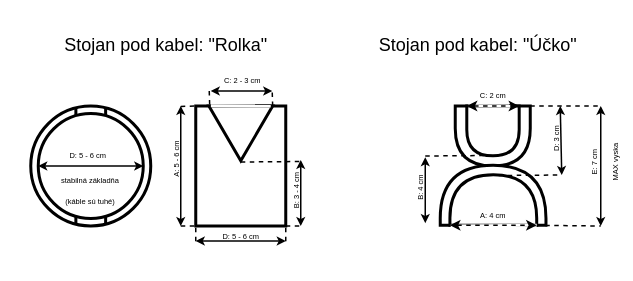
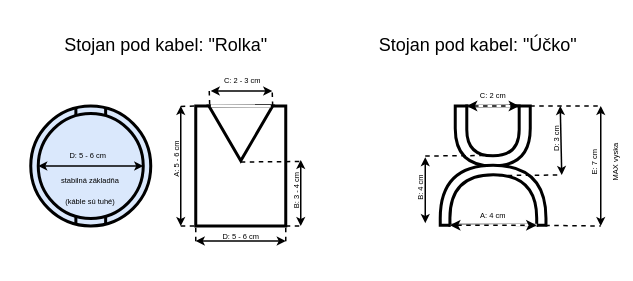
node "stabilná základňa (káble sú tuhé)": fillcolor #ffffff -> #dae8fc
